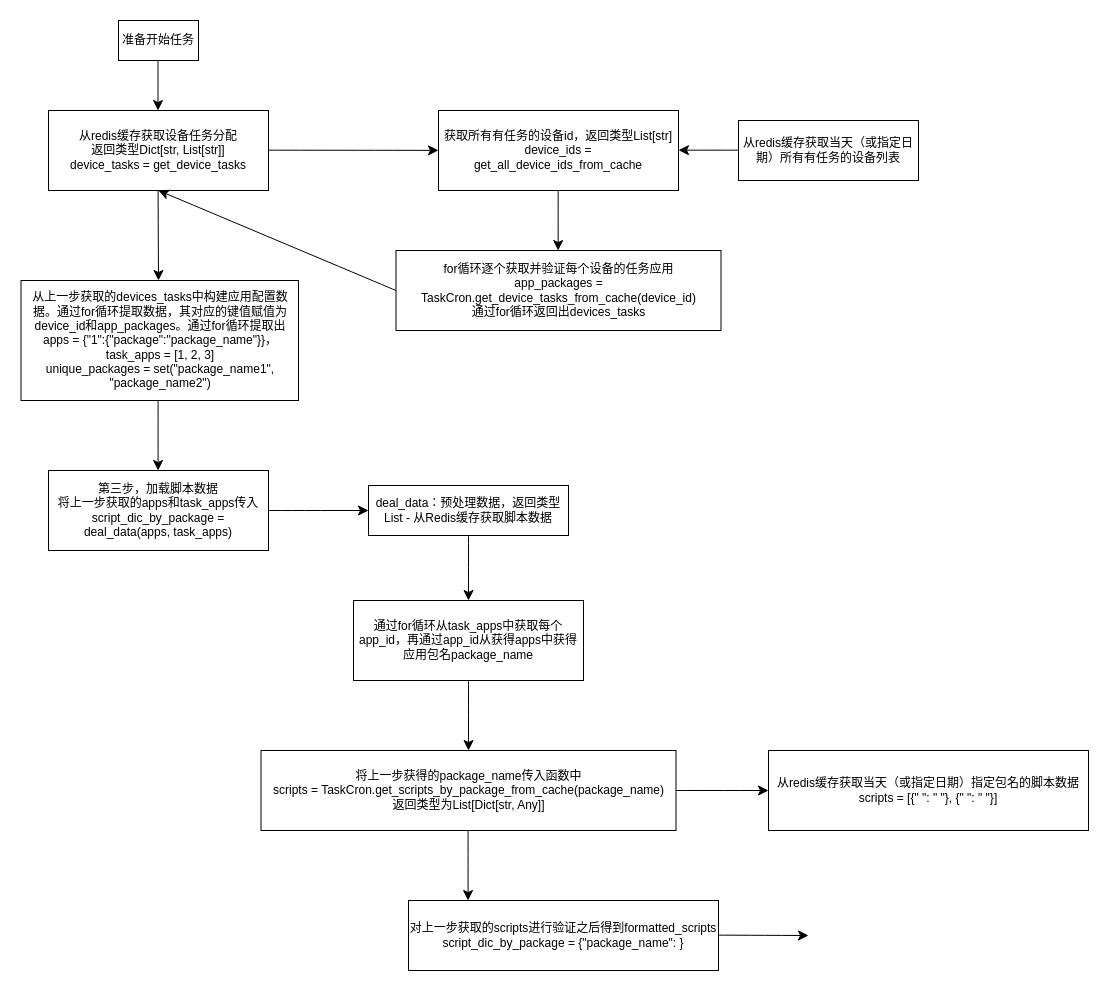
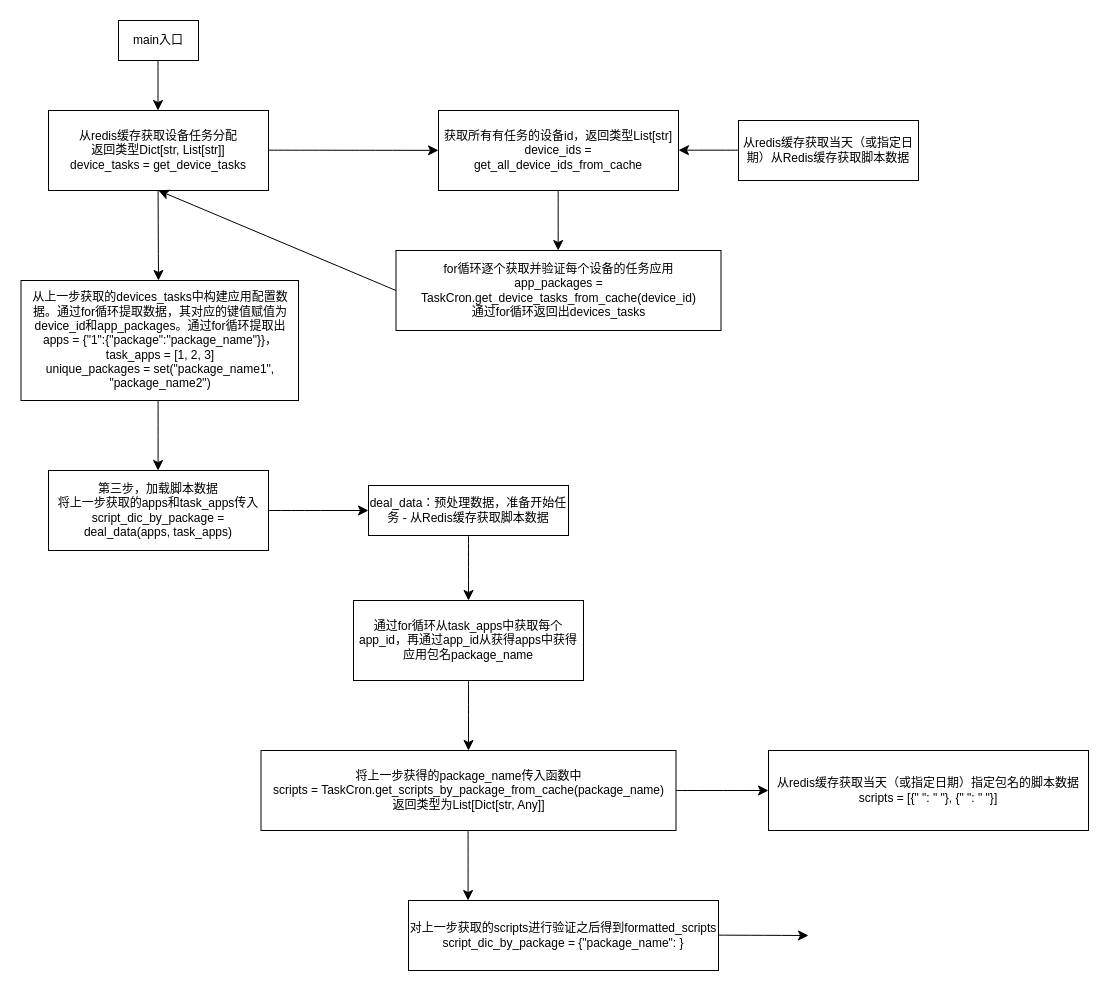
node "准备开始任务": label "准备开始任务" -> "main入口"
node "从redis缓存获取当天（或指定日期）所有有任务的设备列表": label "从redis缓存获取当天（或指定日期）所有有任务的设备列表" -> "从redis缓存获取当天（或指定日期）从Redis缓存获取脚本数据"
node "deal_data：预处理数据，返回类型List - 从Redis缓存获取脚本数据": label "deal_data：预处理数据，返回类型List - 从Redis缓存获取脚本数据" -> "deal_data：预处理数据，准备开始任务 - 从Redis缓存获取脚本数据"
